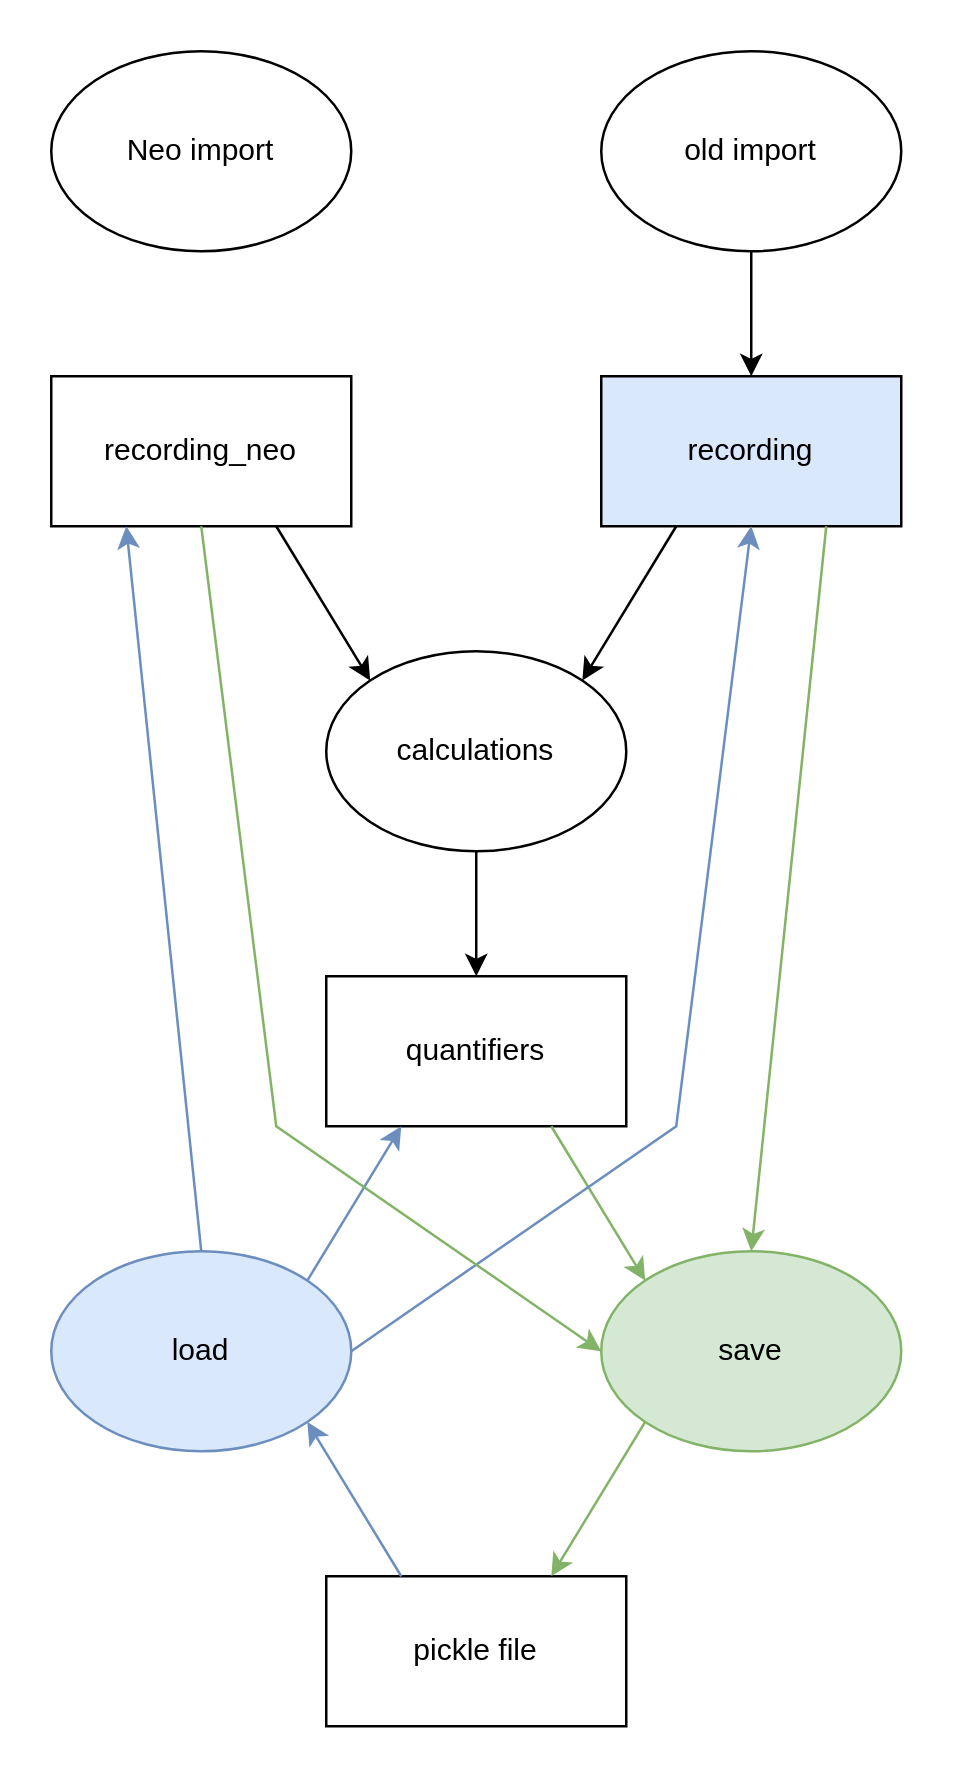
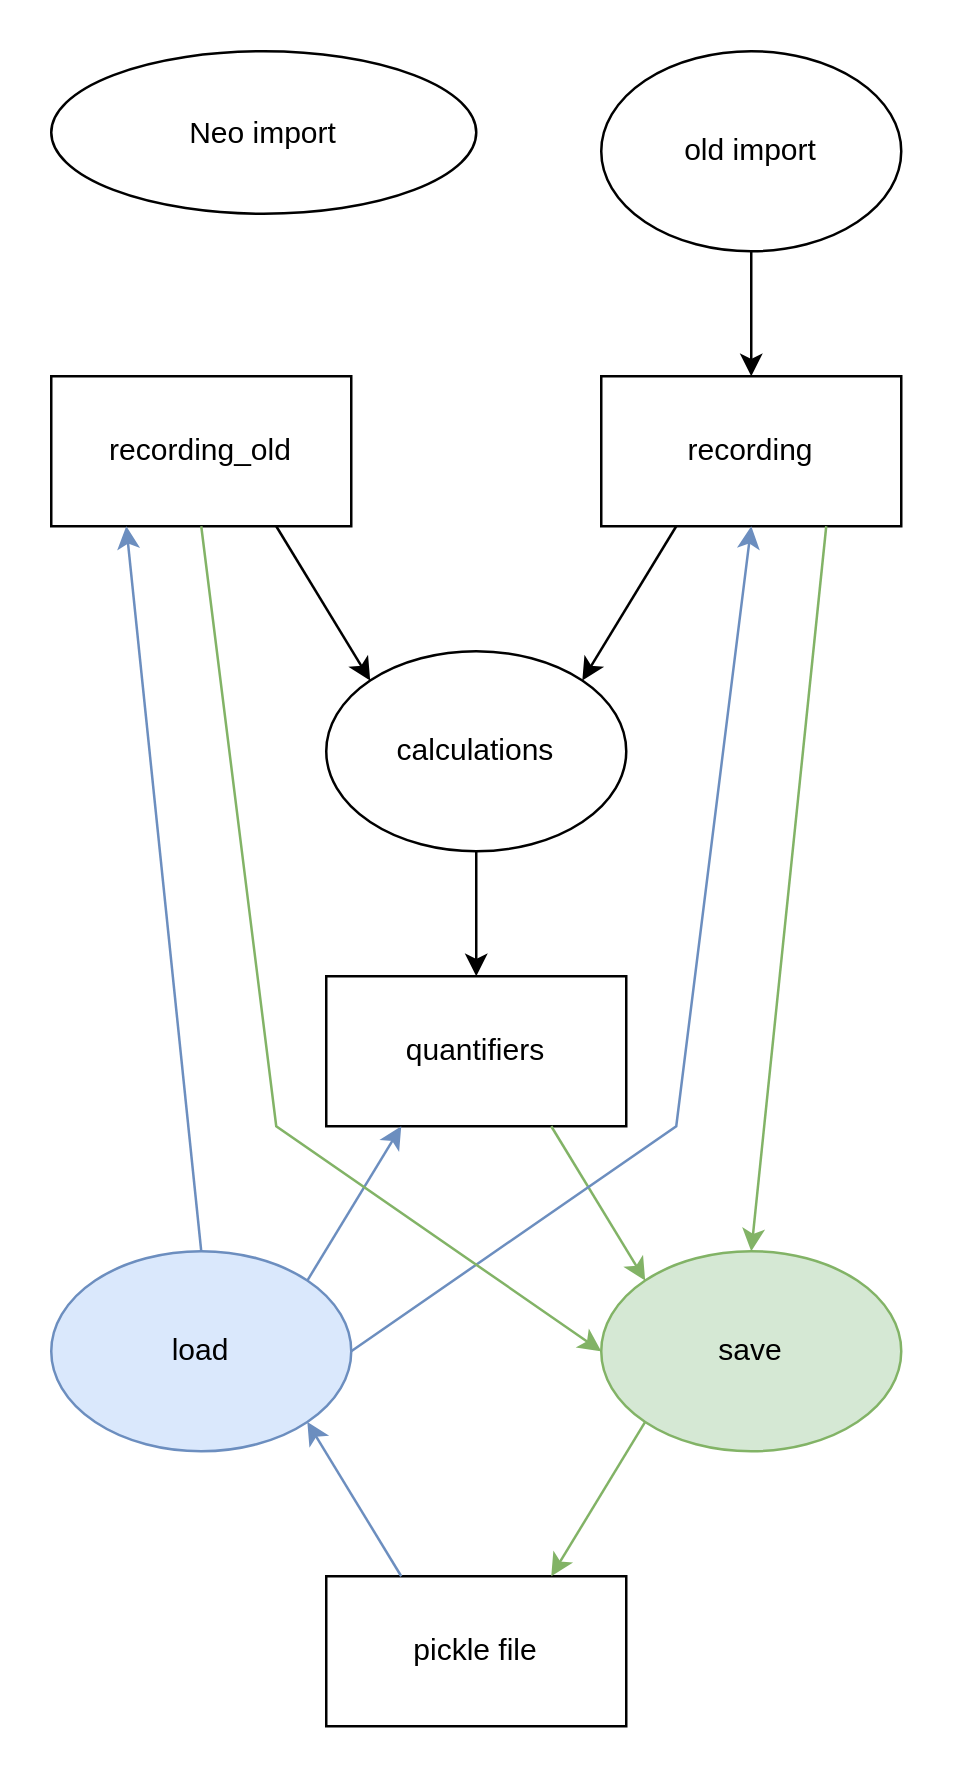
node "Neo import": size 300x200 -> 425x163
node "recording_neo": label "recording_neo" -> "recording_old"
node "recording": fillcolor #dae8fc -> #ffffff
